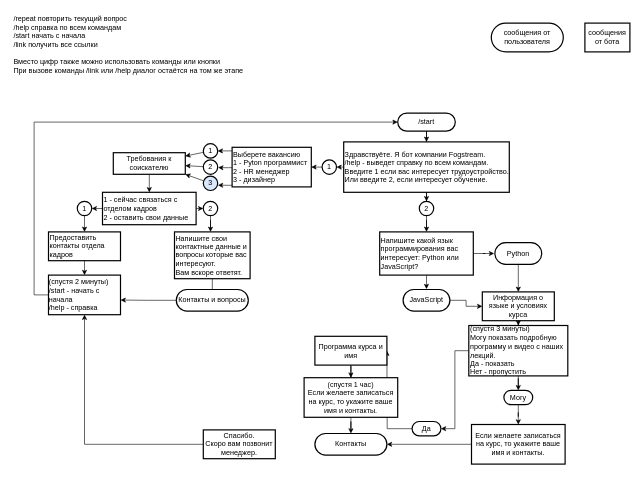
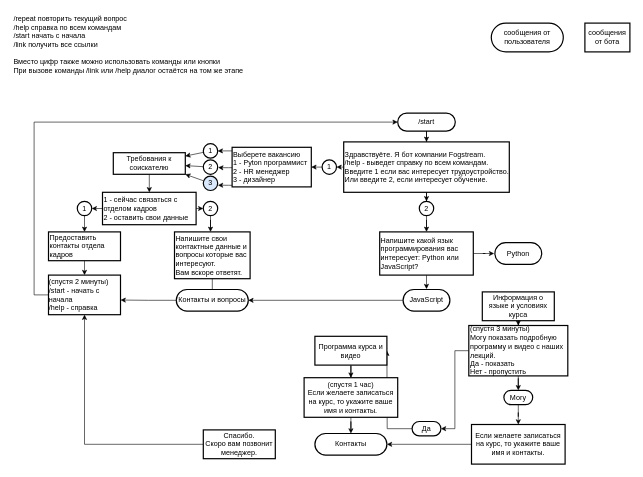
edge "Python" -> "Информация о языке и условиях курса": removed
edge "JavaScript" -> "Информация о языке и условиях курса": now "JavaScript" -> "Контакты и вопросы"
node "Программа курса и имя": label "Программа курса и имя" -> "Программа курса и видео"
